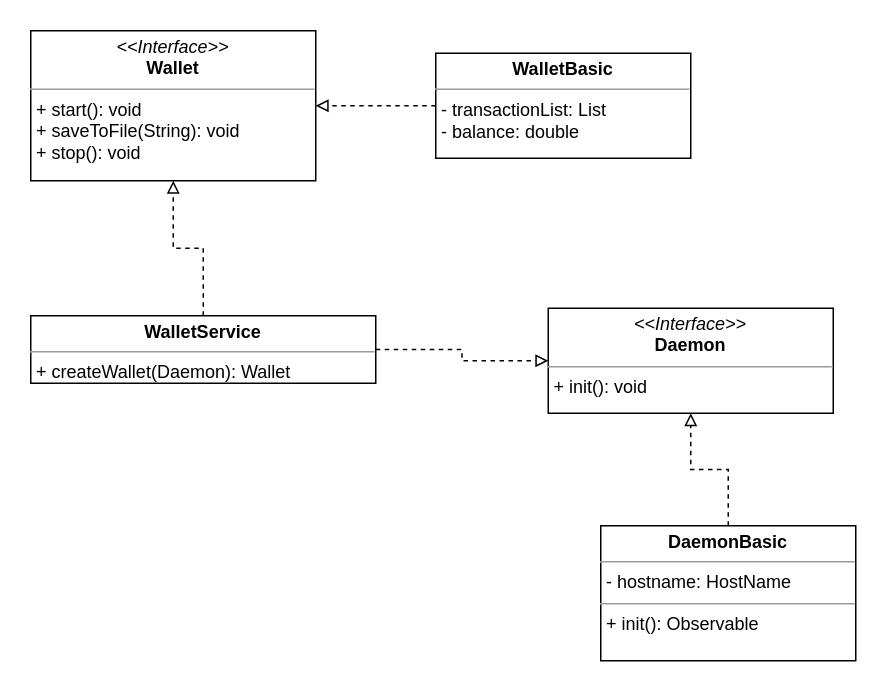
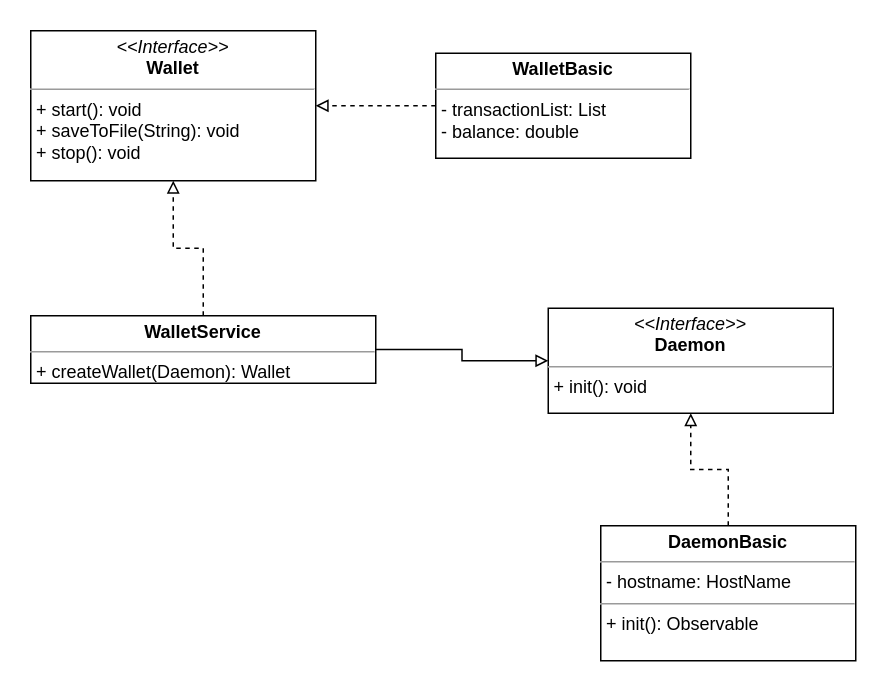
edge "WalletService + createWallet(Daemon): Wallet" -> "<<Interface>> Daemon + init(): void": style dashed -> solid
